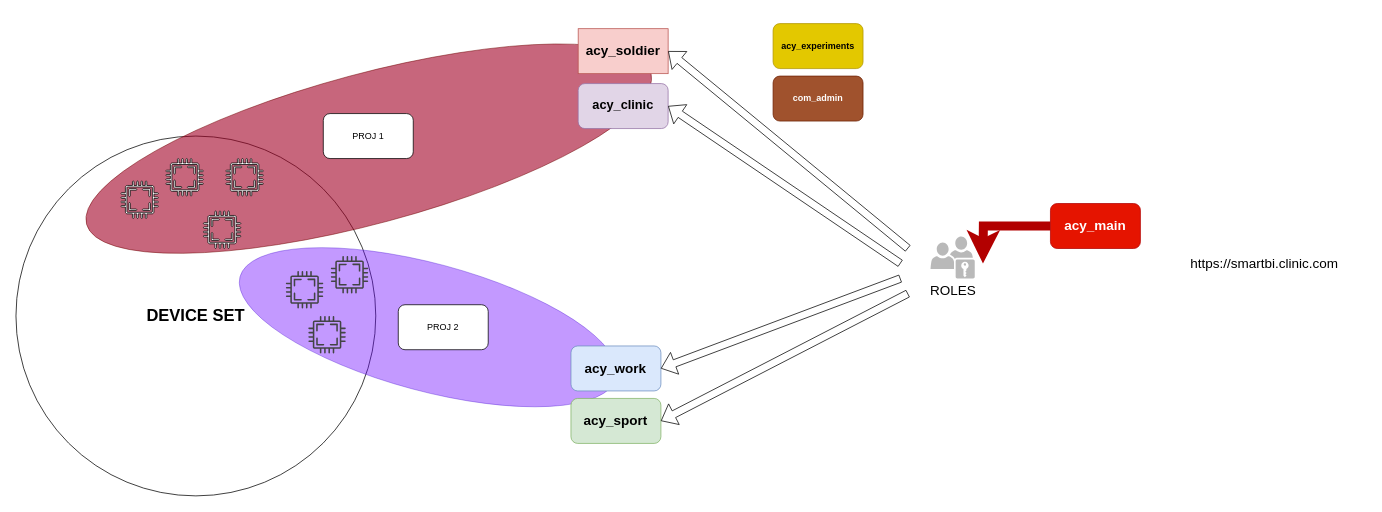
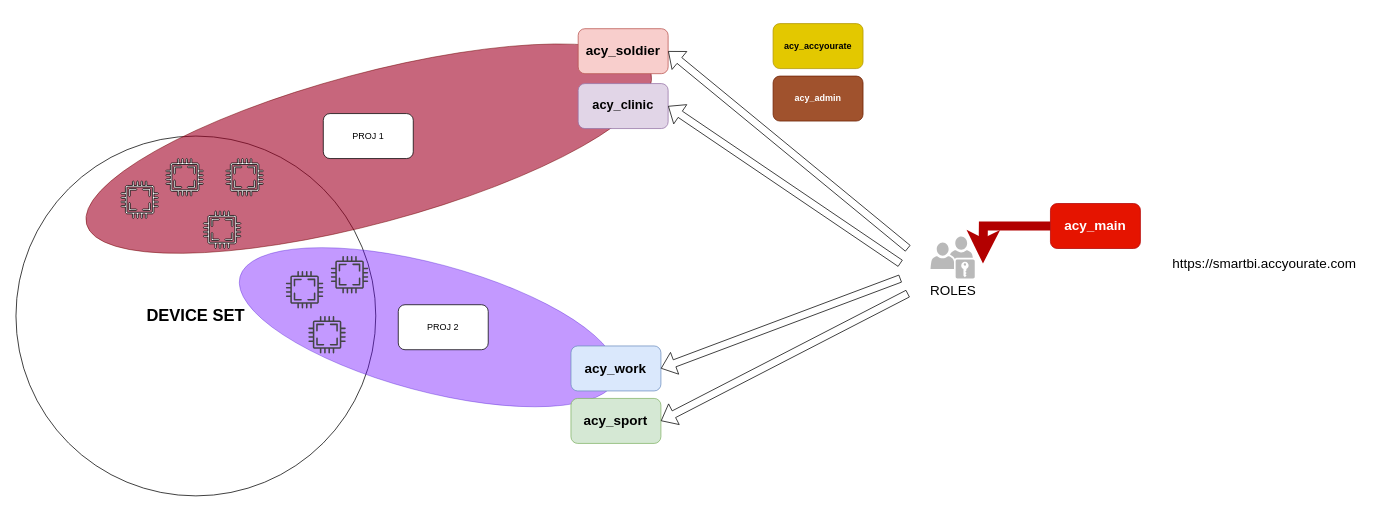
node "acy_experiments": label "acy_experiments" -> "acy_accyourate"
node "acy_soldier": shape rectangle -> rounded rectangle
node "com_admin": label "com_admin" -> "acy_admin"
node "https://smartbi.clinic.com": label "https://smartbi.clinic.com" -> "https://smartbi.accyourate.com"
